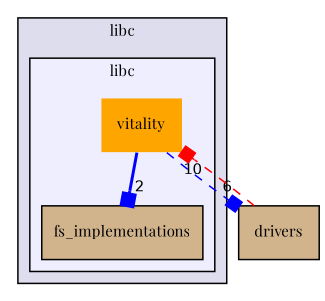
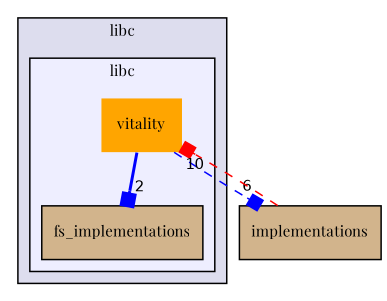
node "drivers": label "drivers" -> "implementations"
